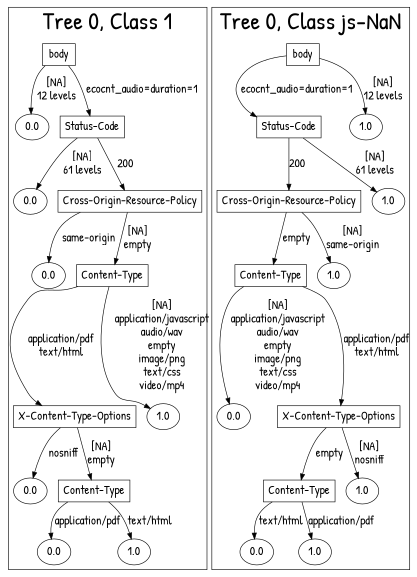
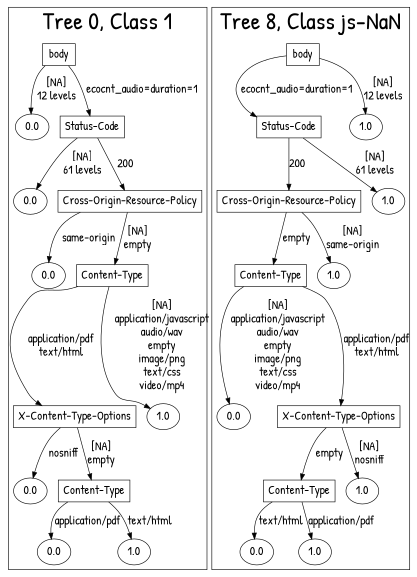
cluster "Tree 0, Class js-NaN": label "Tree 0, Class js-NaN" -> "Tree 8, Class js-NaN"
